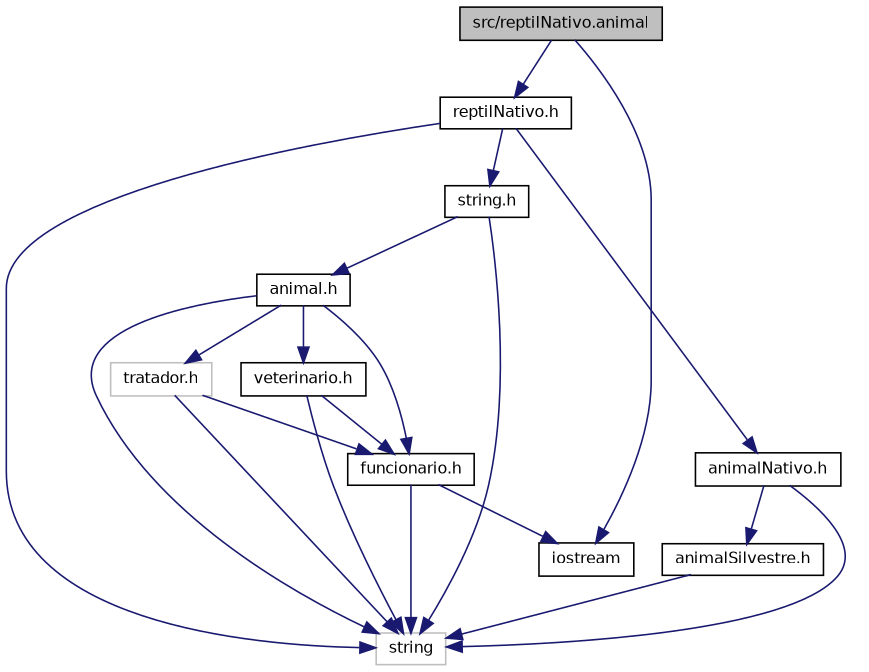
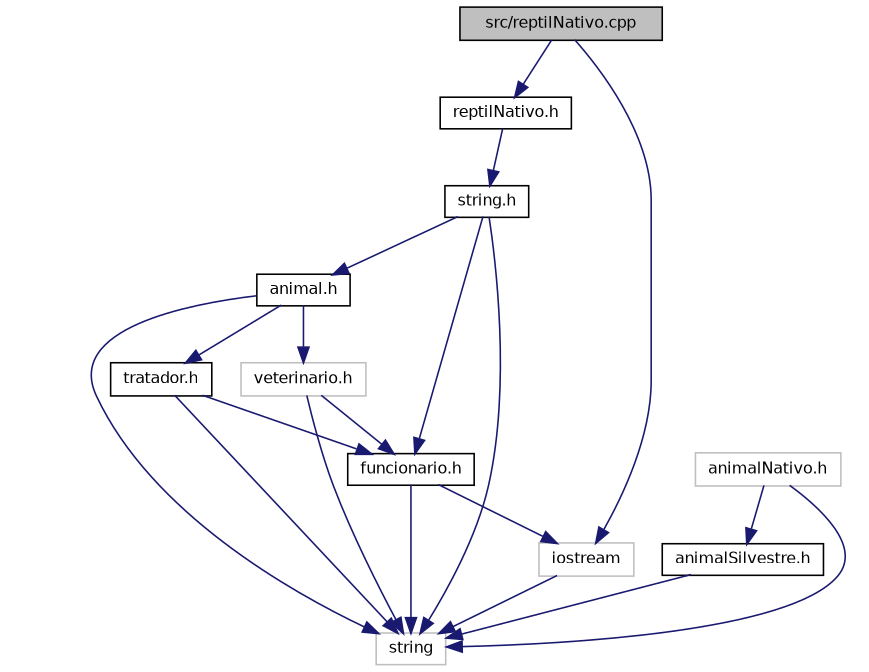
node "src/reptilNativo.animal": label "src/reptilNativo.animal" -> "src/reptilNativo.cpp"
edge "reptilNativo.h" -> "animalNativo.h": removed
edge "reptilNativo.h" -> "string": now "iostream" -> "string"
edge "animal.h" -> "funcionario.h": now "string.h" -> "funcionario.h"
node "tratador.h": color grey75 -> black
node "veterinario.h": color black -> grey75
node "animalNativo.h": color black -> grey75
node "iostream": color black -> grey75
